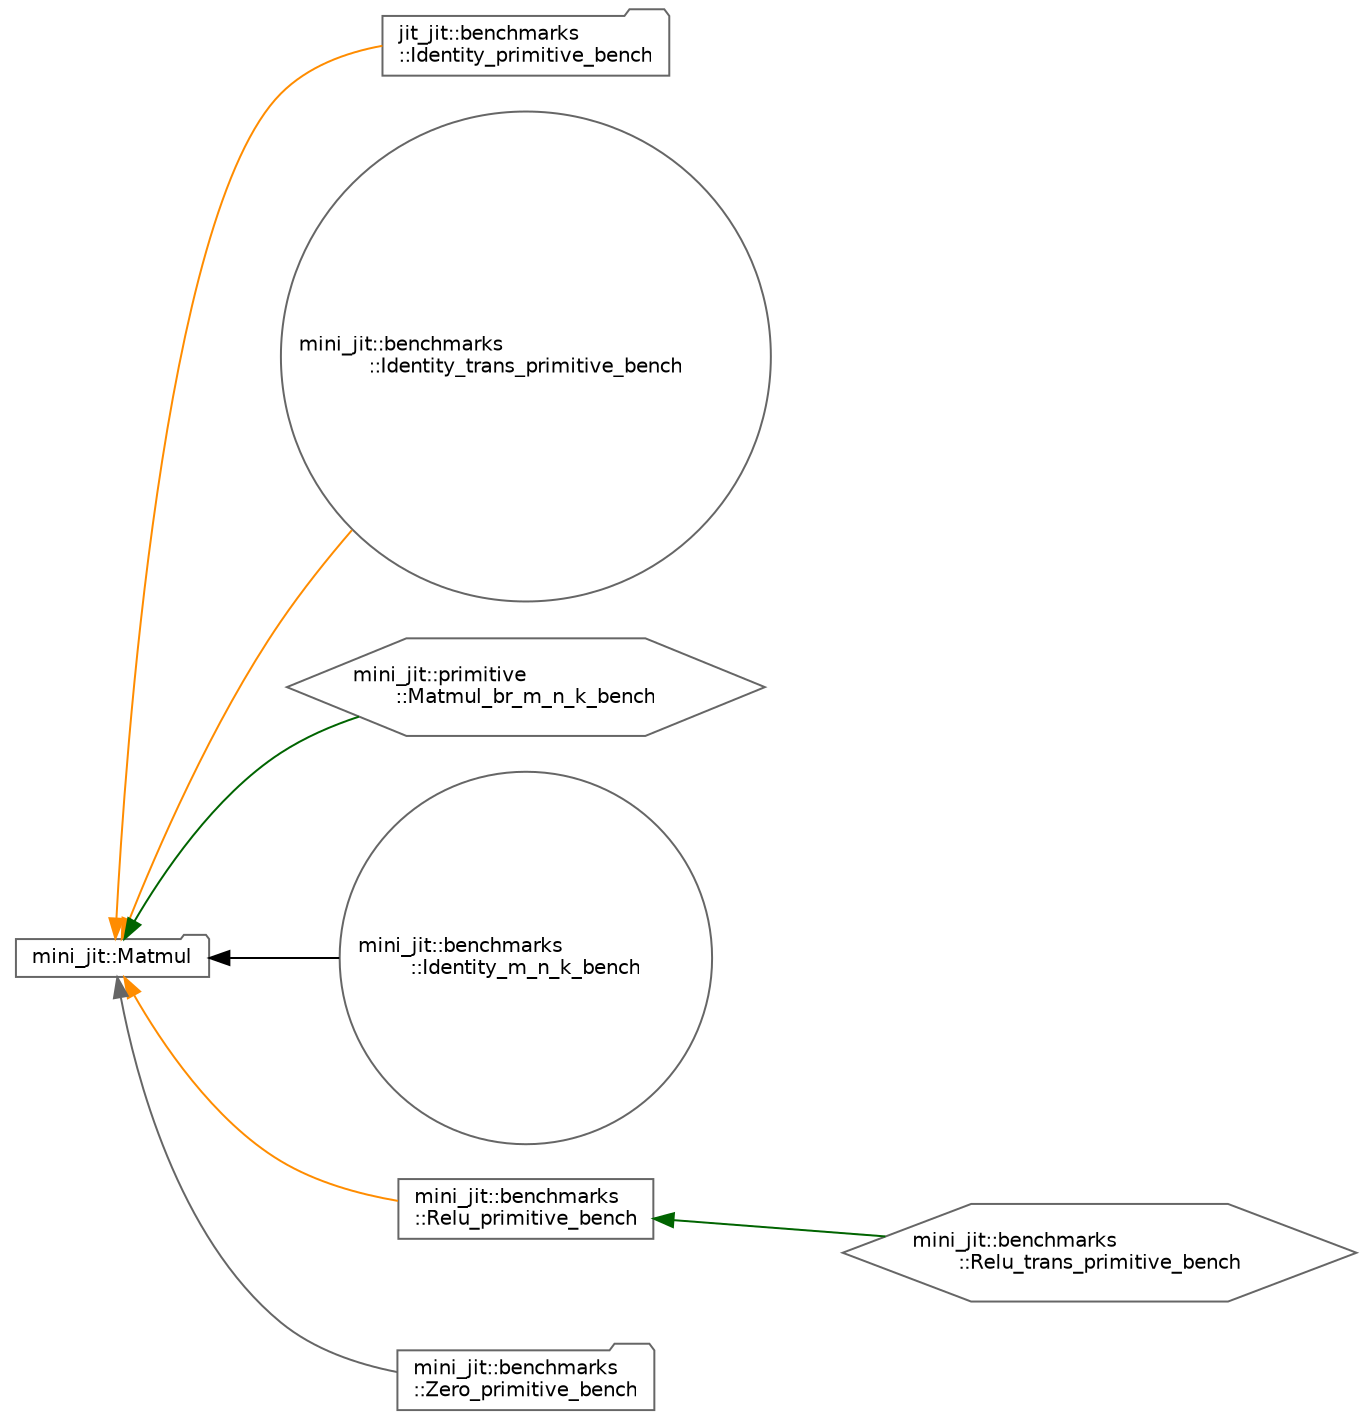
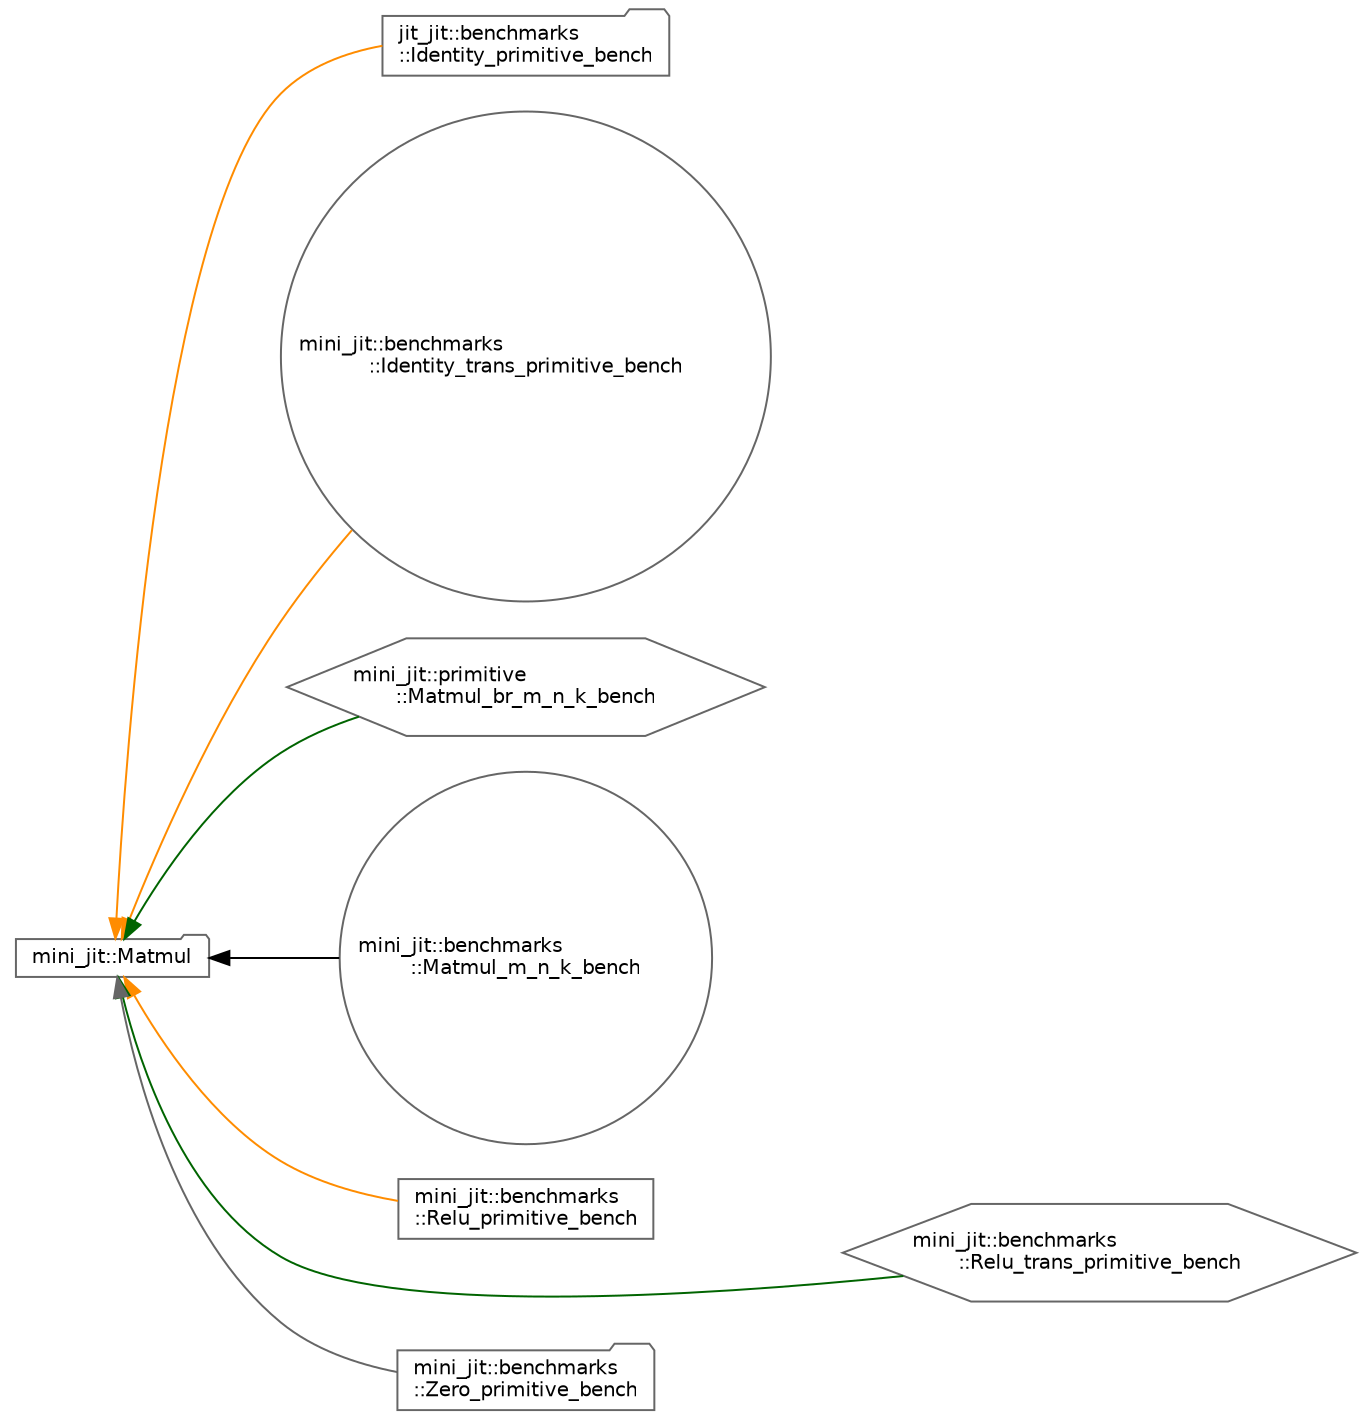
node "mini_jit::benchmarks ::Identity_m_n_k_bench": label "mini_jit::benchmarks ::Identity_m_n_k_bench" -> "mini_jit::benchmarks ::Matmul_m_n_k_bench"
edge "mini_jit::benchmarks ::Relu_trans_primitive_bench" -> "mini_jit::benchmarks ::Relu_primitive_bench": now "mini_jit::benchmarks ::Relu_trans_primitive_bench" -> "mini_jit::Matmul"
